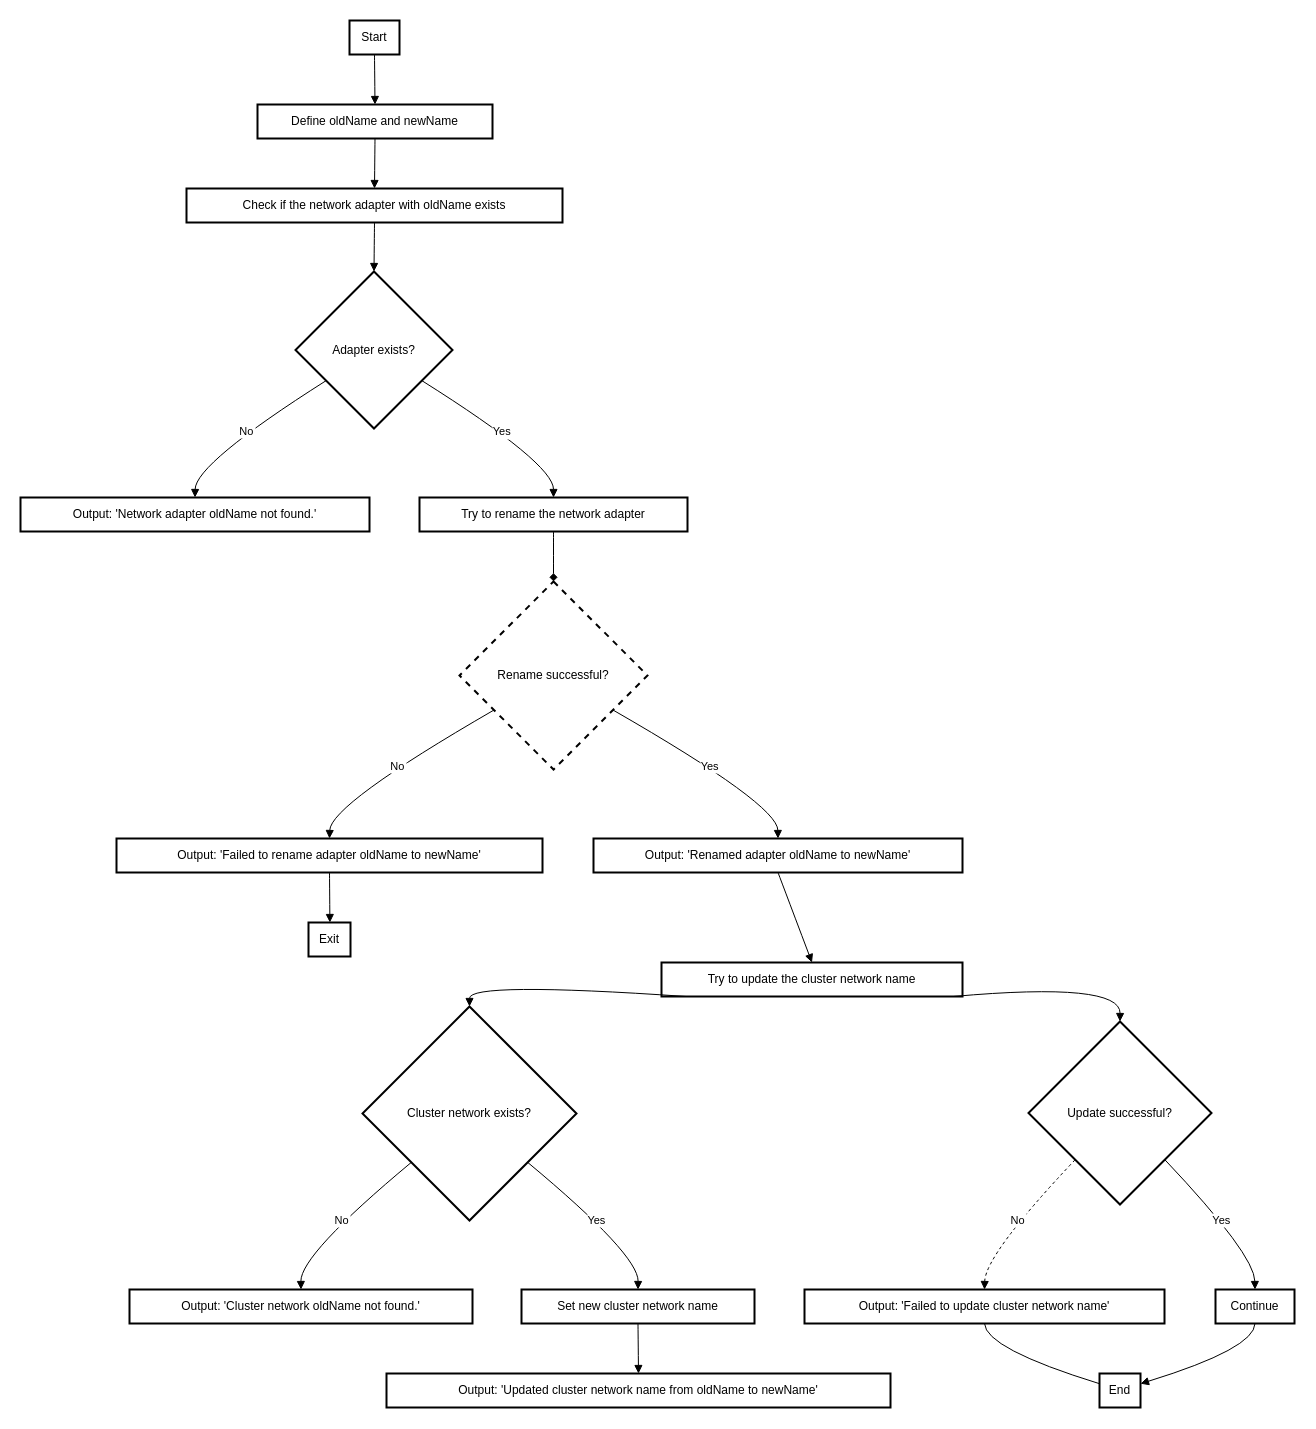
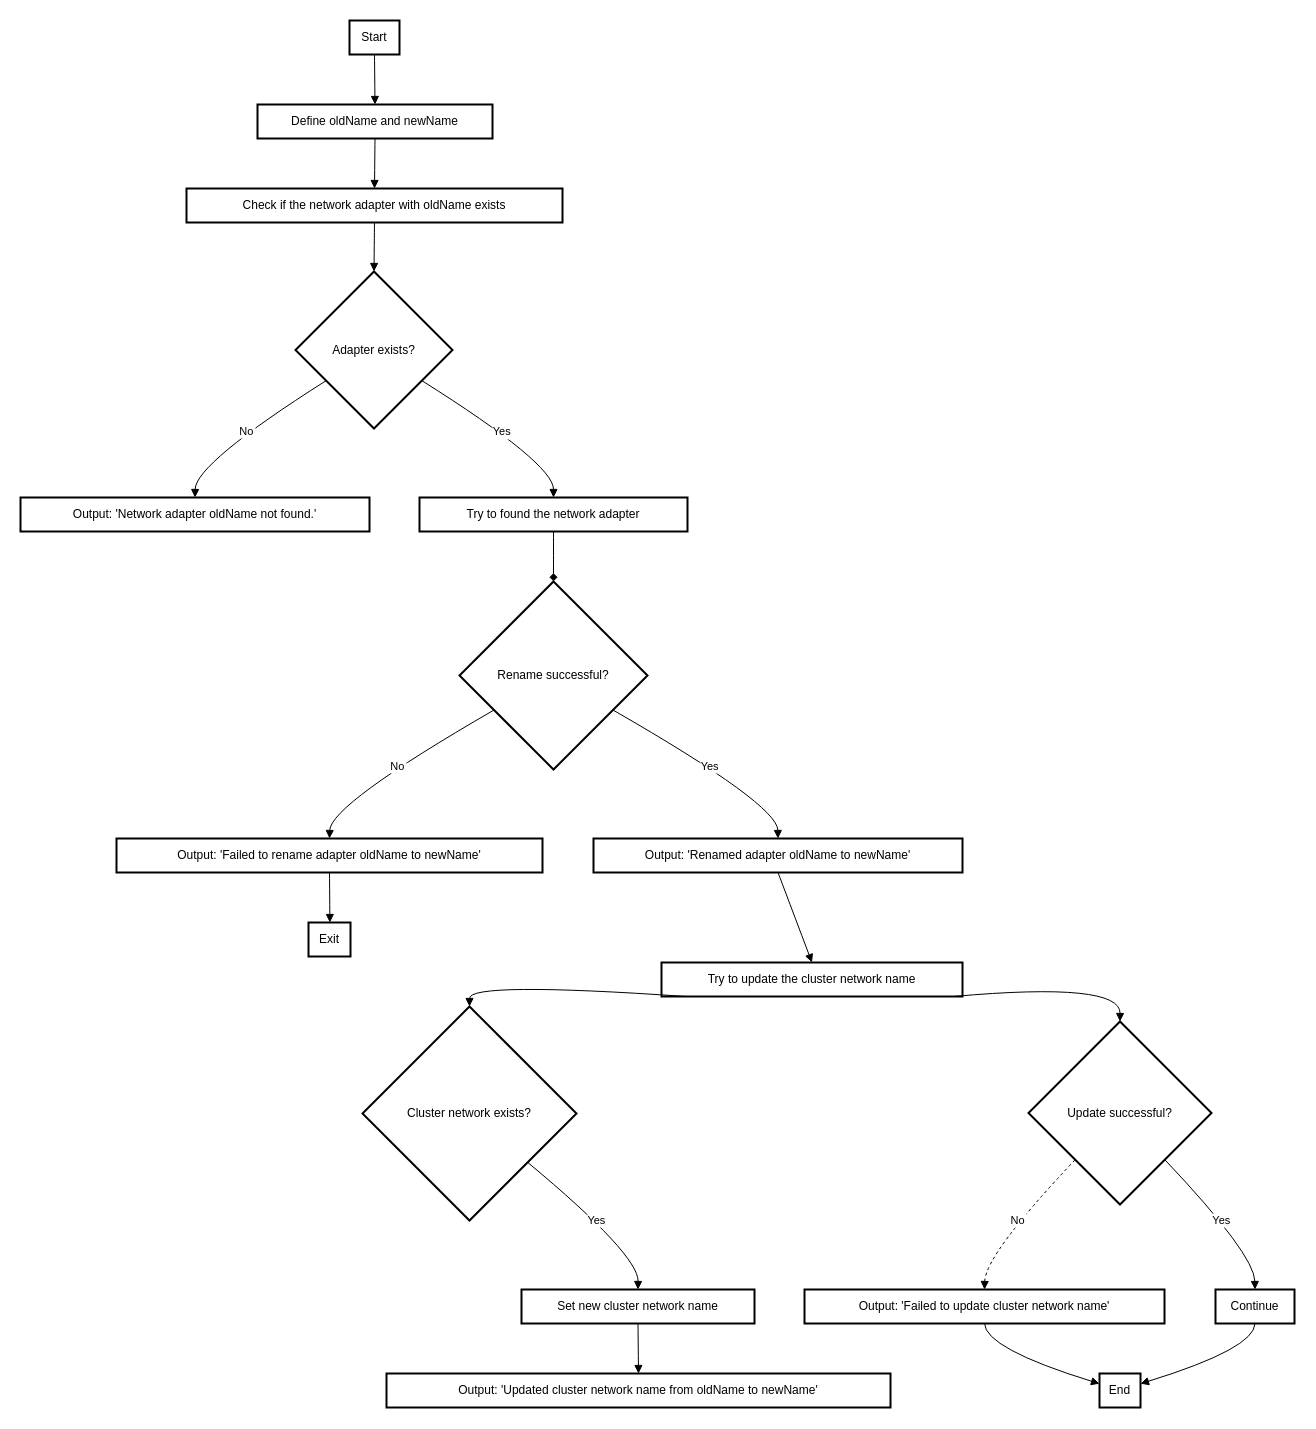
node "Try to rename the network adapter": label "Try to rename the network adapter" -> "Try to found the network adapter"
node "Rename successful?": style dashed -> solid
edge "Cluster network exists?" -> "Output: 'Cluster network oldName not found.'": removed, label "No"
node "Output: 'Cluster network oldName not found.'": removed
edge "Output: 'Failed to update cluster network name'" -- "End": arrowhead none -> block
